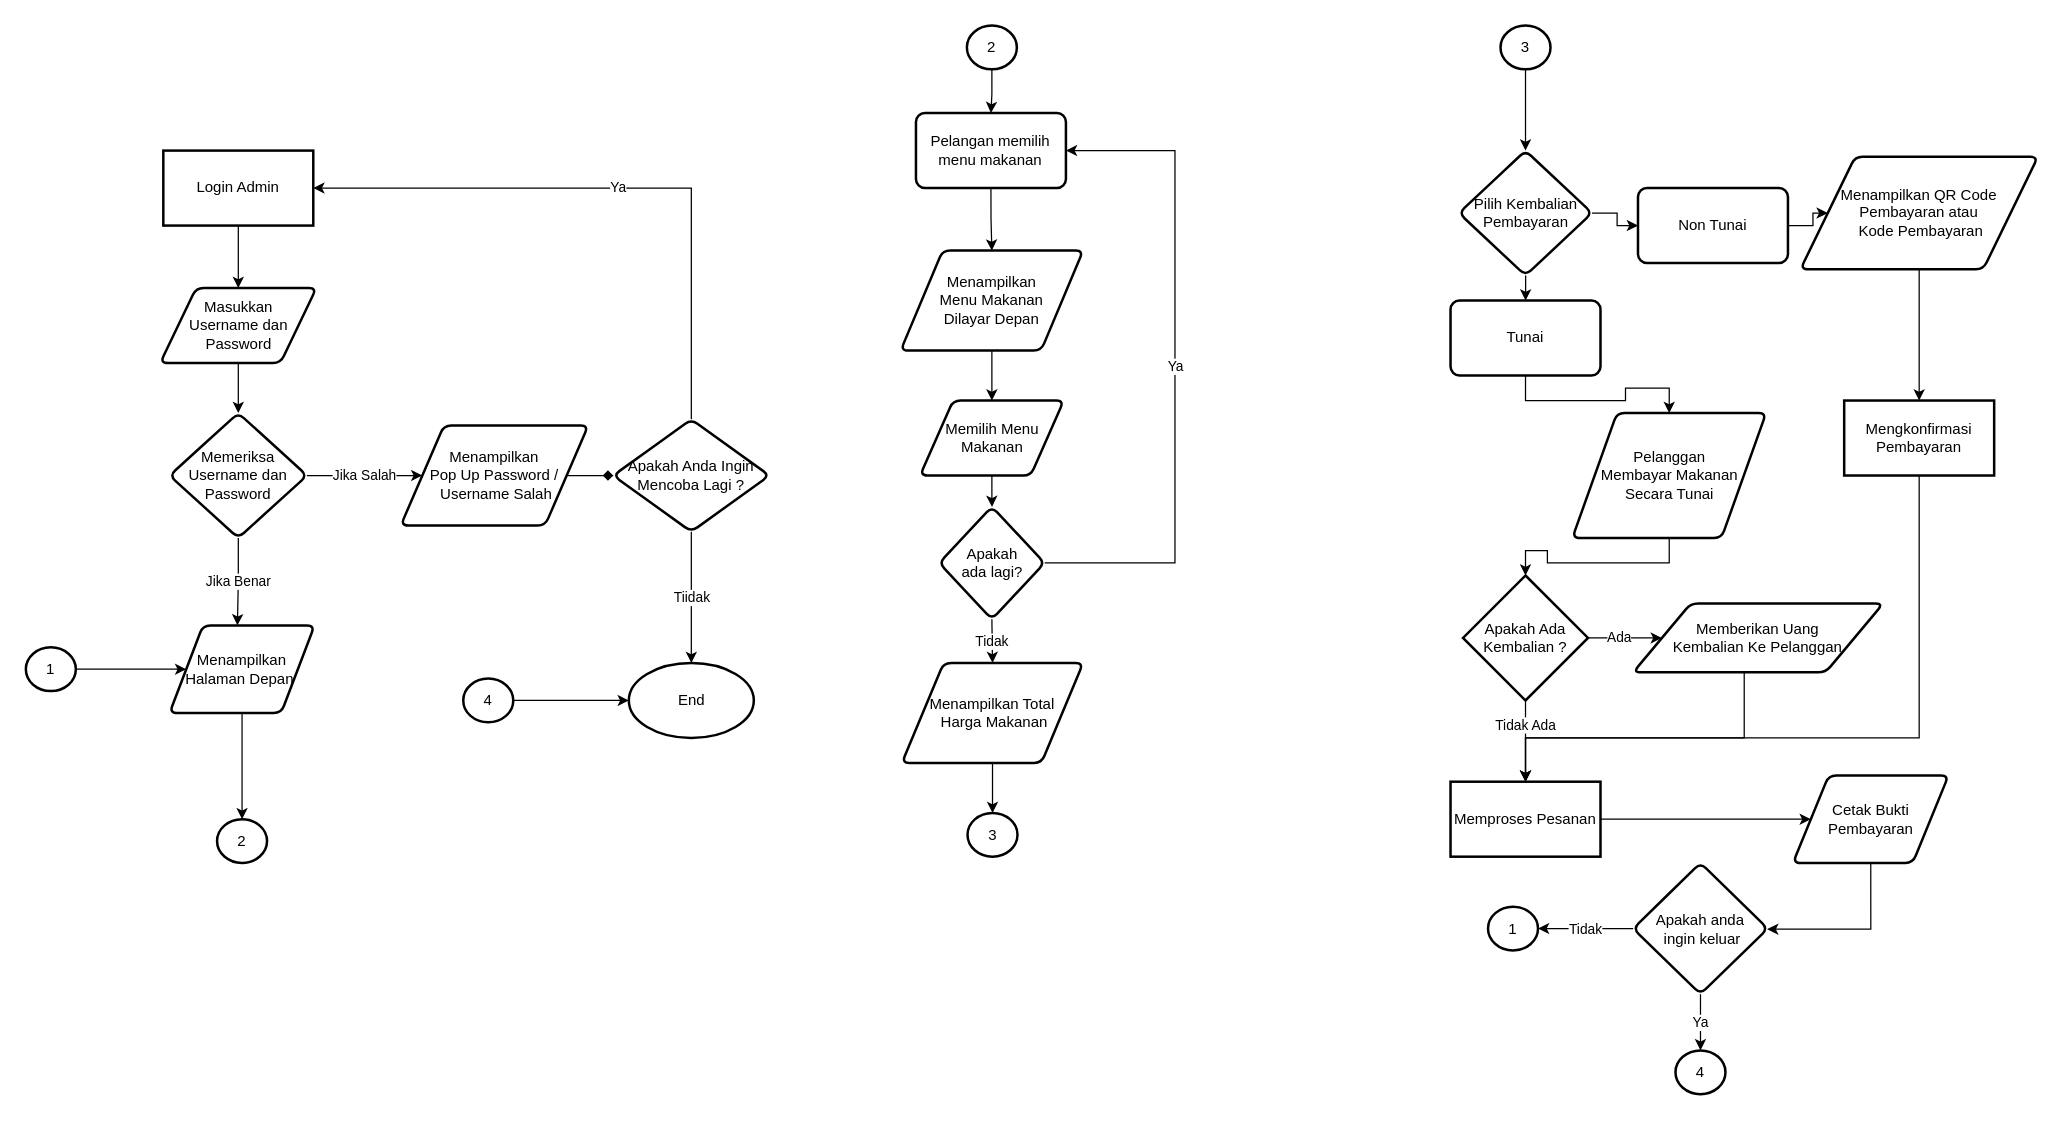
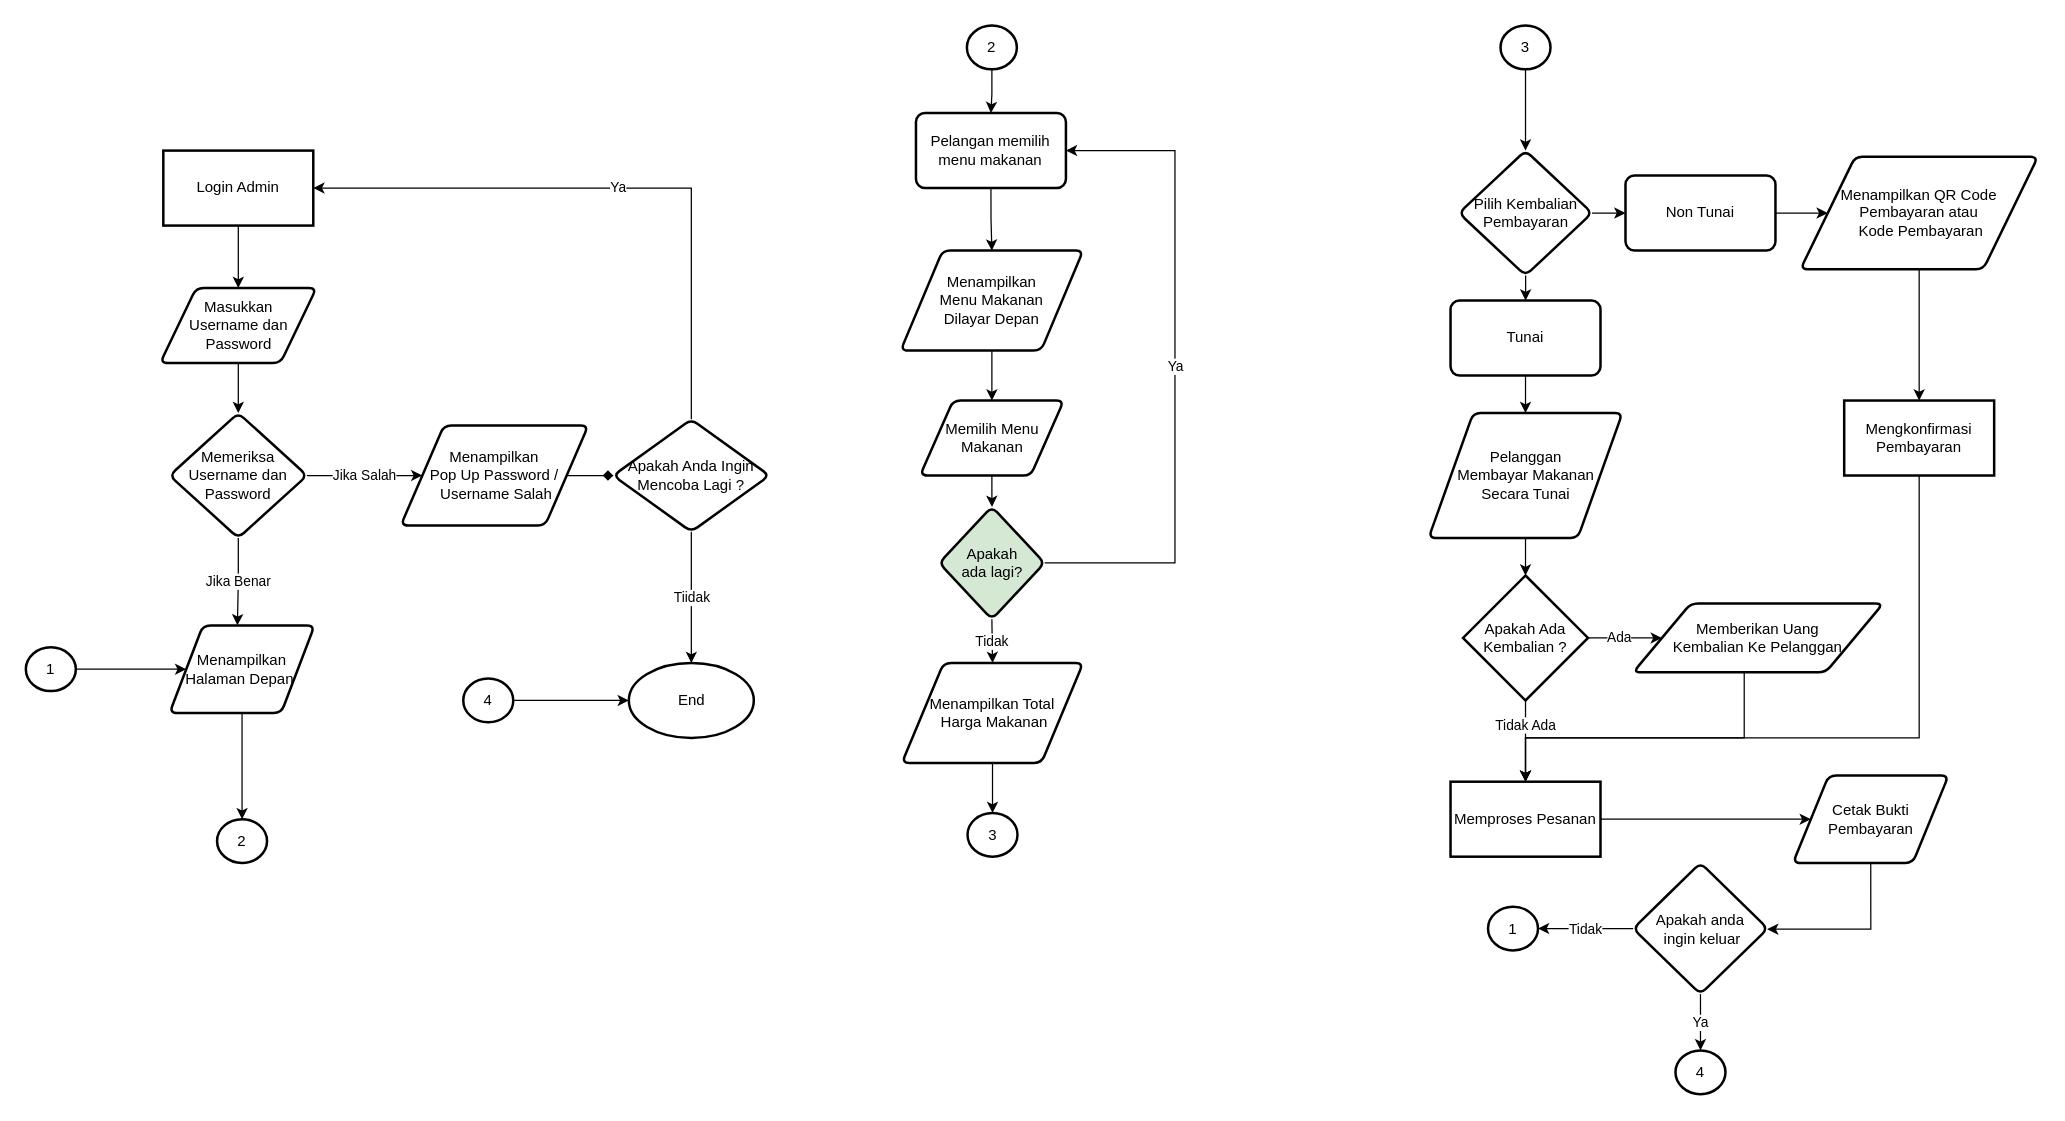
node "Non Tunai": moved (1713, 226) -> (1701, 213)
node "Pelanggan Membayar Makanan Secara Tunai": moved (1669, 476) -> (1526, 476)
node "Apakah ada lagi?": fillcolor #ffffff -> #d5e8d4
